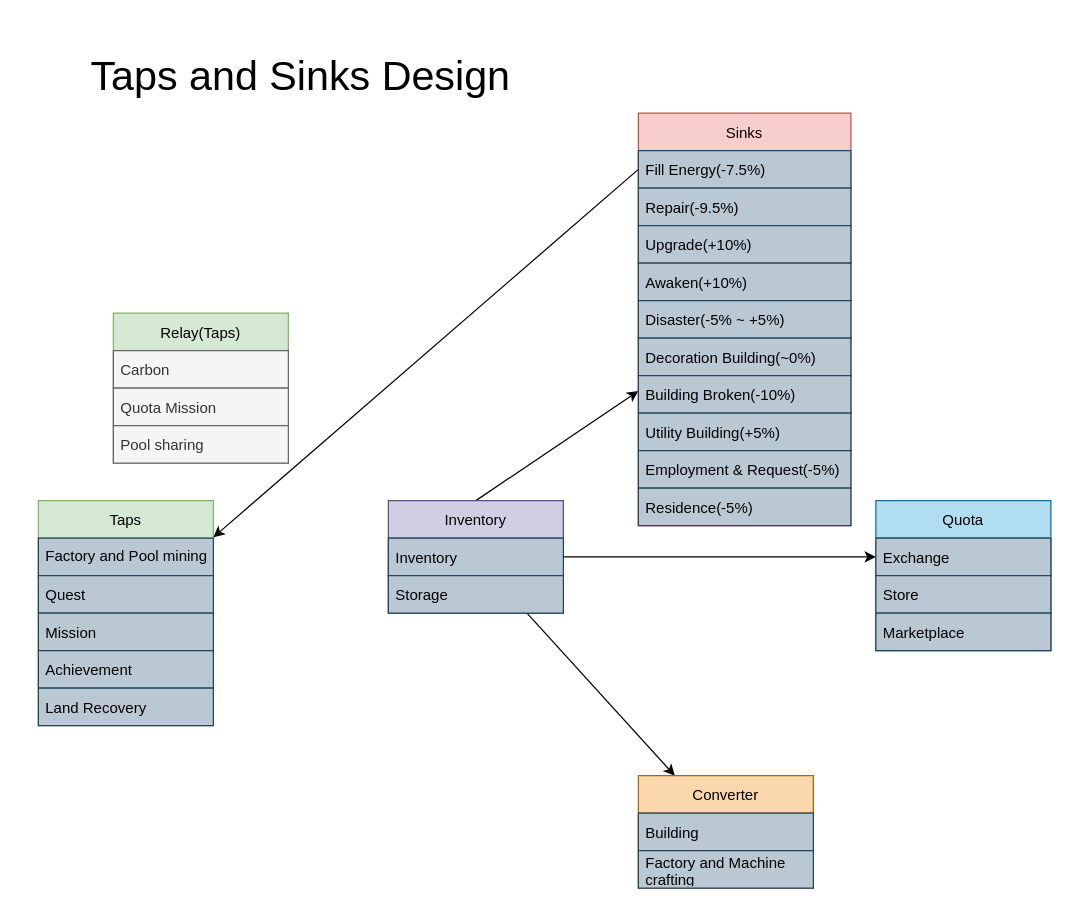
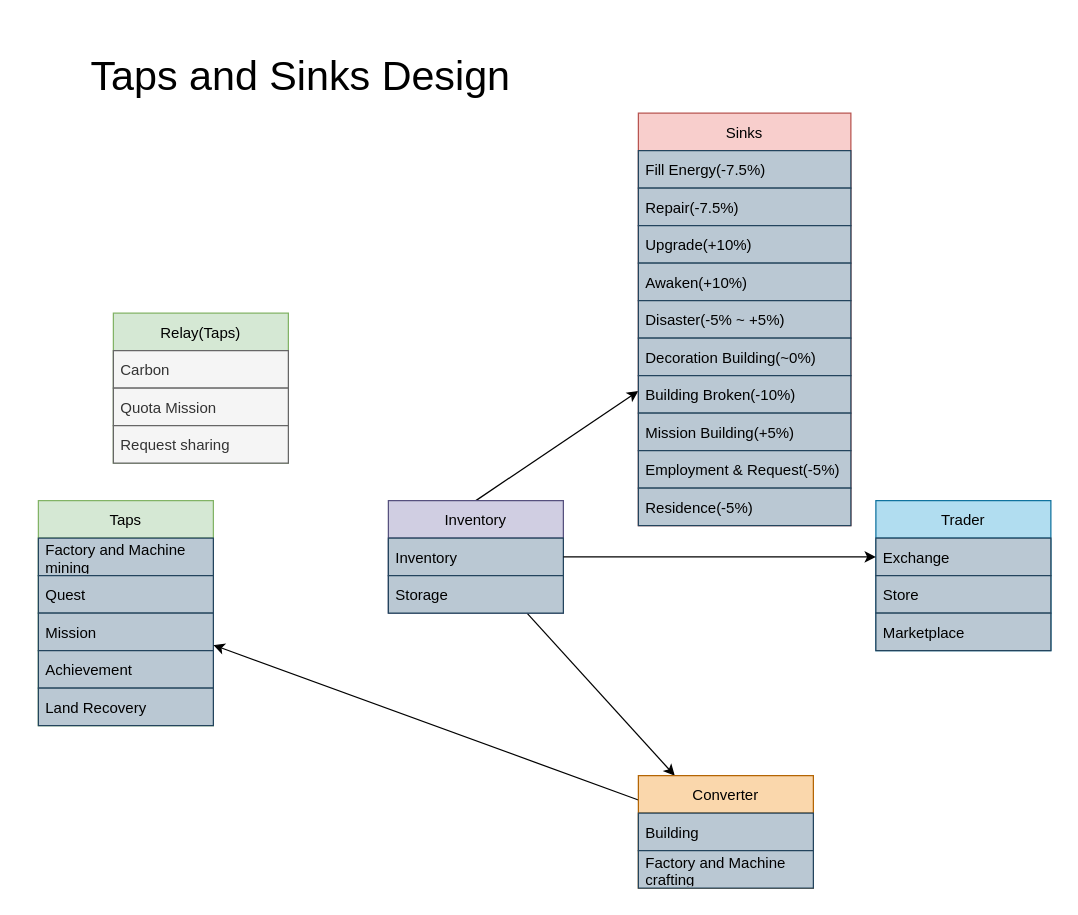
node "Repair(-9.5%)": label "Repair(-9.5%)" -> "Repair(-7.5%)"
edge "Fill Energy(-7.5%)" -> "Taps": removed
node "Utility Building(+5%)": label "Utility Building(+5%)" -> "Mission Building(+5%)"
node "Pool sharing": label "Pool sharing" -> "Request sharing"
node "Quota": label "Quota" -> "Trader"
node "Factory and Pool mining": label "Factory and Pool mining" -> "Factory and Machine mining"
edge "Converter" -> "Taps": added
